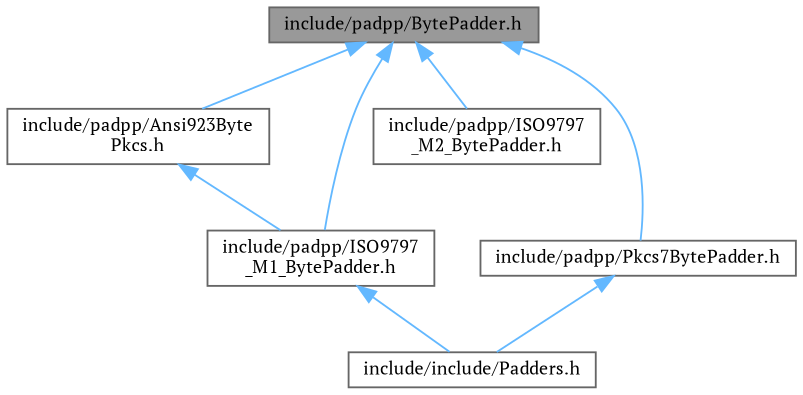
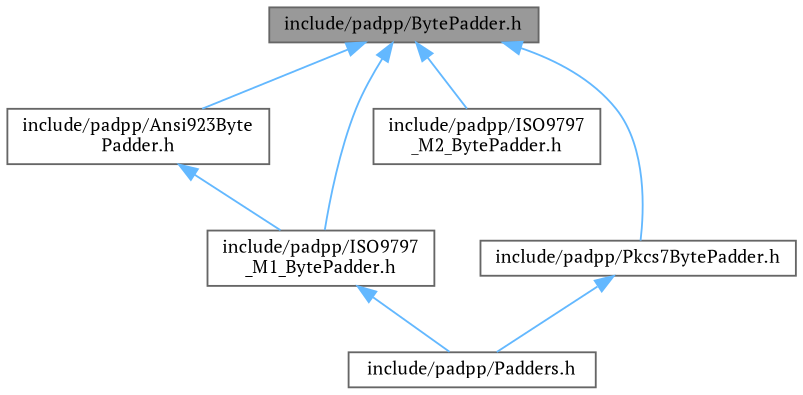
node "include/padpp/Ansi923Byte Pkcs.h": label "include/padpp/Ansi923Byte Pkcs.h" -> "include/padpp/Ansi923Byte Padder.h"
node "include/include/Padders.h": label "include/include/Padders.h" -> "include/padpp/Padders.h"
